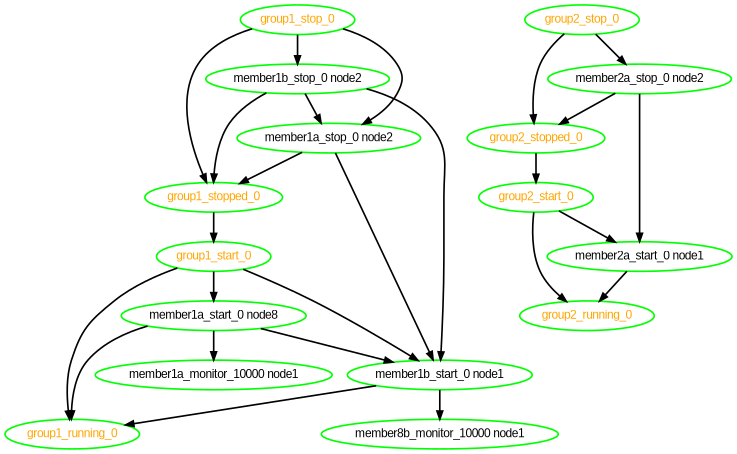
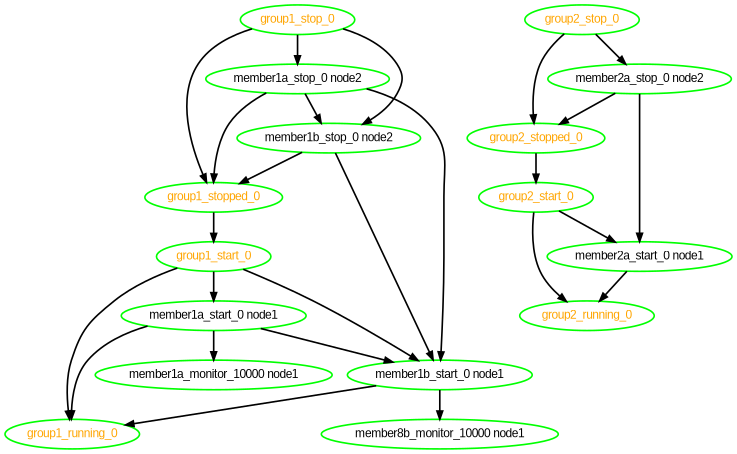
edge "member1b_stop_0 node2" -> "member1a_stop_0 node2": reversed
node "member1a_start_0 node8": label "member1a_start_0 node8" -> "member1a_start_0 node1"
